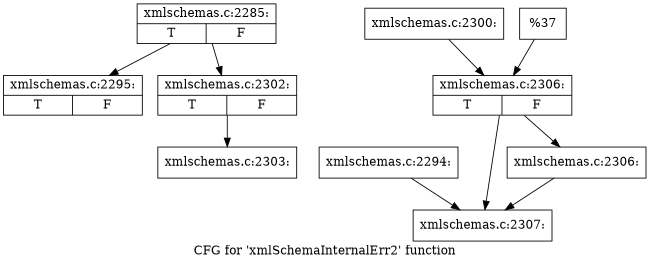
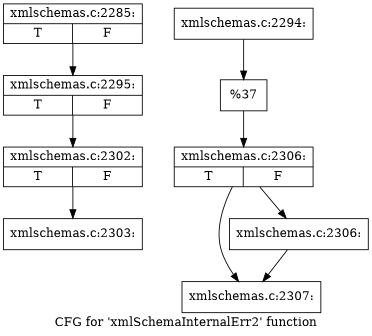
node "xmlschemas.c:2300:": removed
edge "xmlschemas.c:2285:" -> "xmlschemas.c:2302:": now "xmlschemas.c:2295:" -> "xmlschemas.c:2302:"
edge "xmlschemas.c:2294:" -> "xmlschemas.c:2307:": now "xmlschemas.c:2294:" -> "%37"
